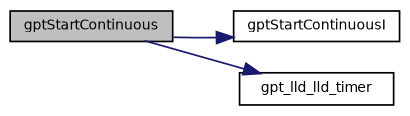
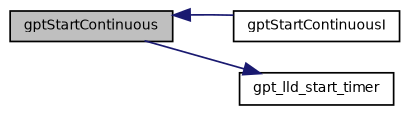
edge "gptStartContinuous" -> "gptStartContinuousI": reversed
node "gpt_lld_lld_timer": label "gpt_lld_lld_timer" -> "gpt_lld_start_timer"
